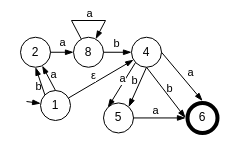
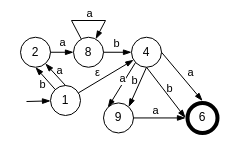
node "1": moved (56, 106) -> (66, 101)
node "5": label "5" -> "9"
